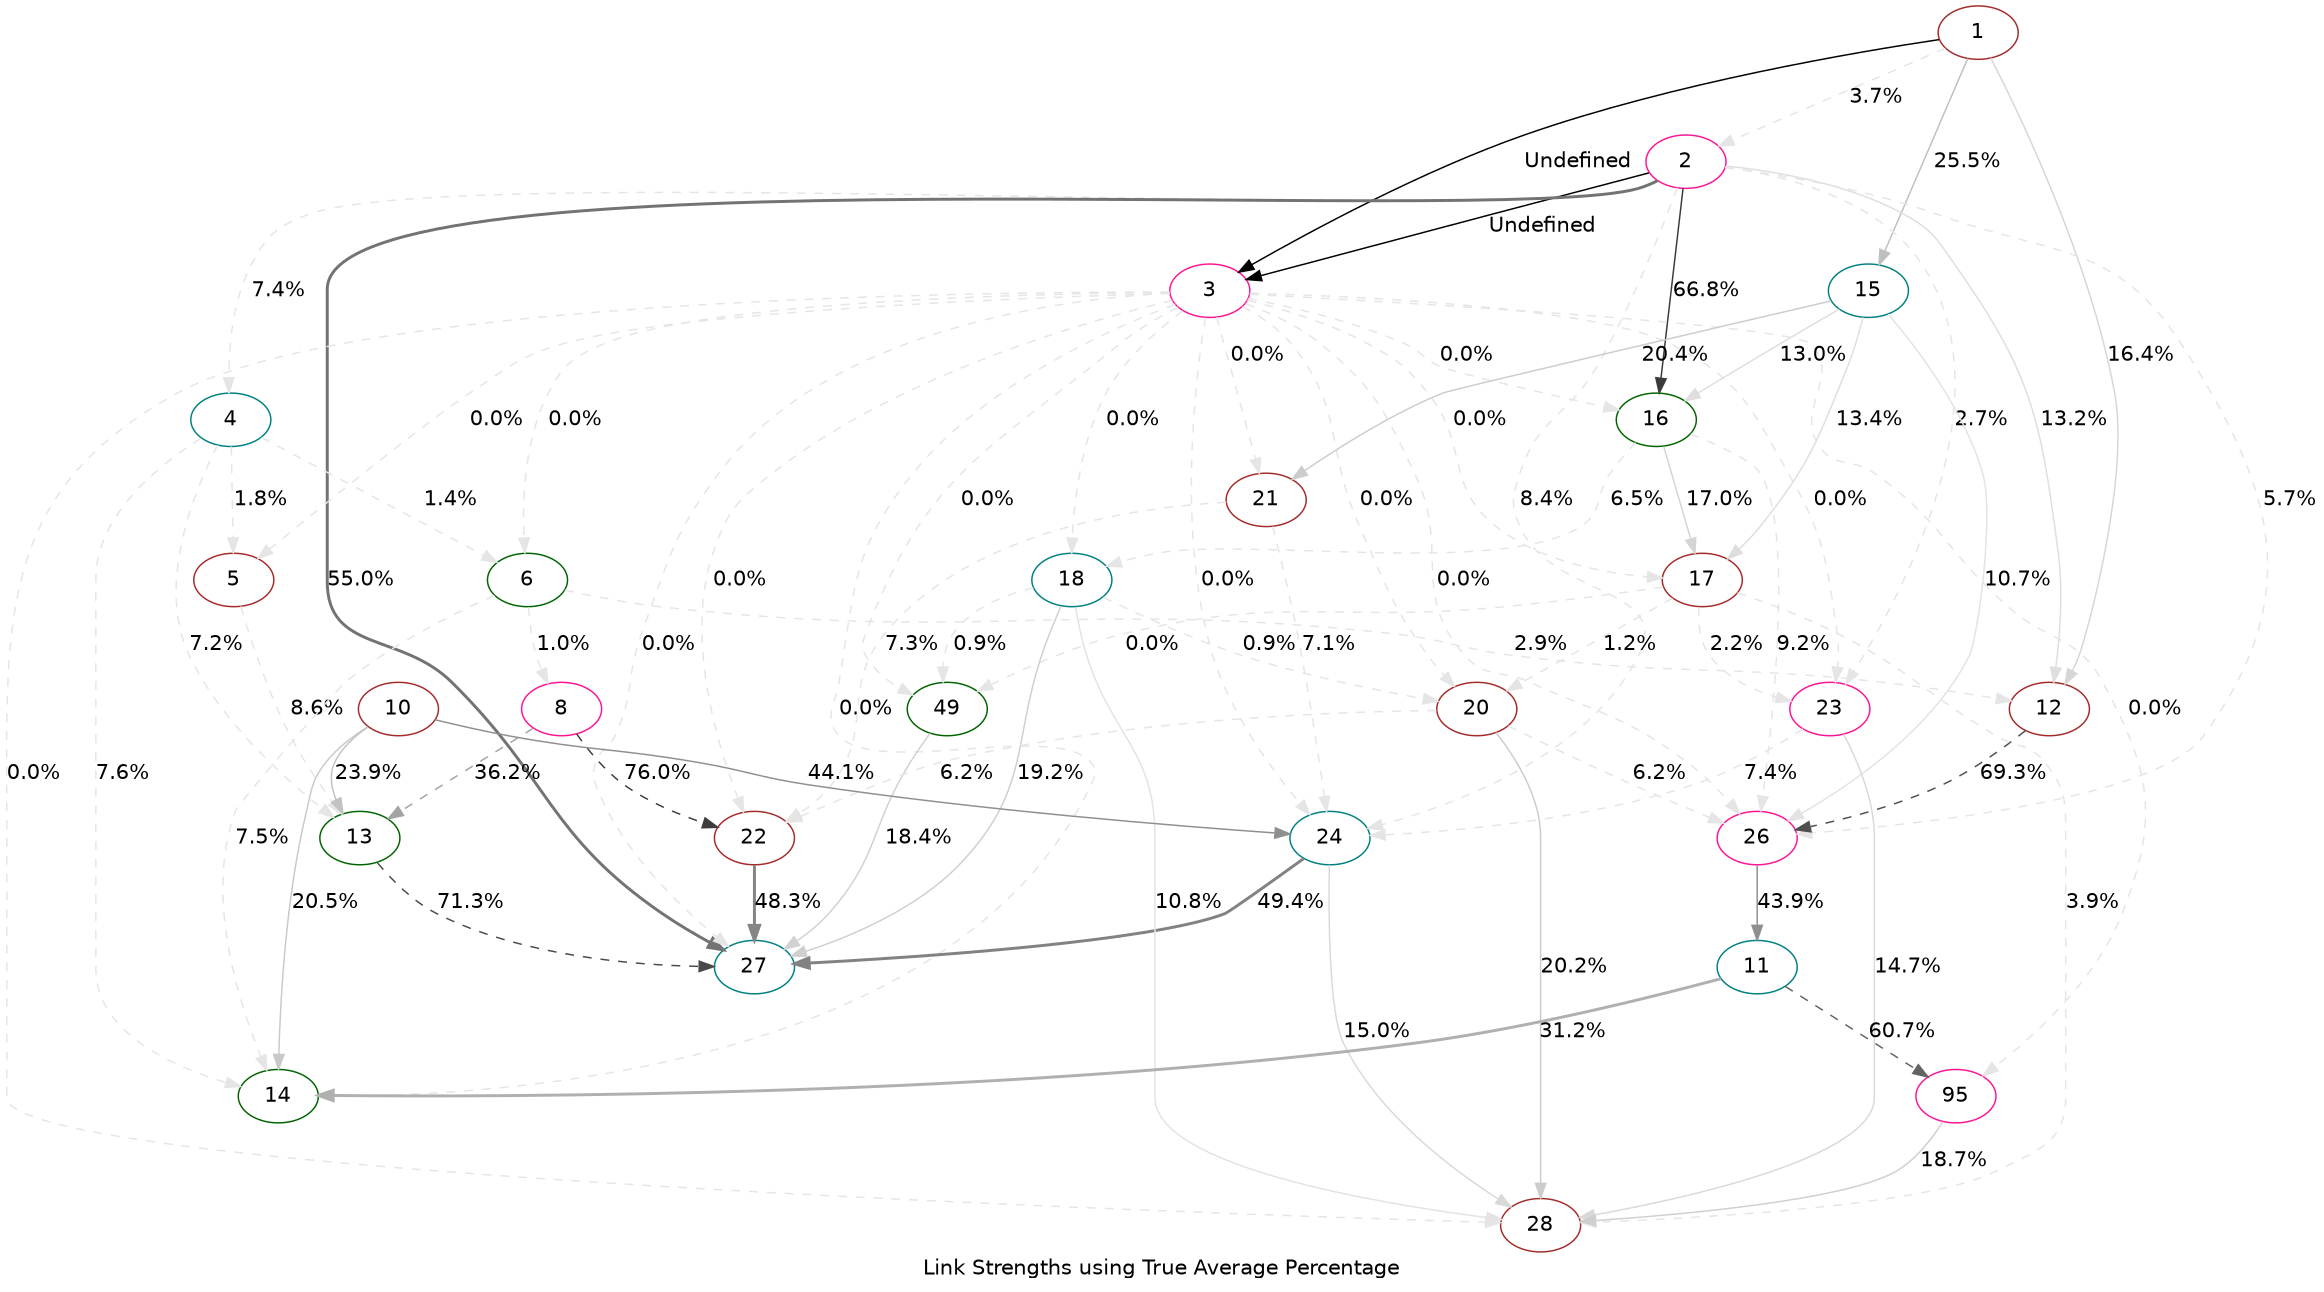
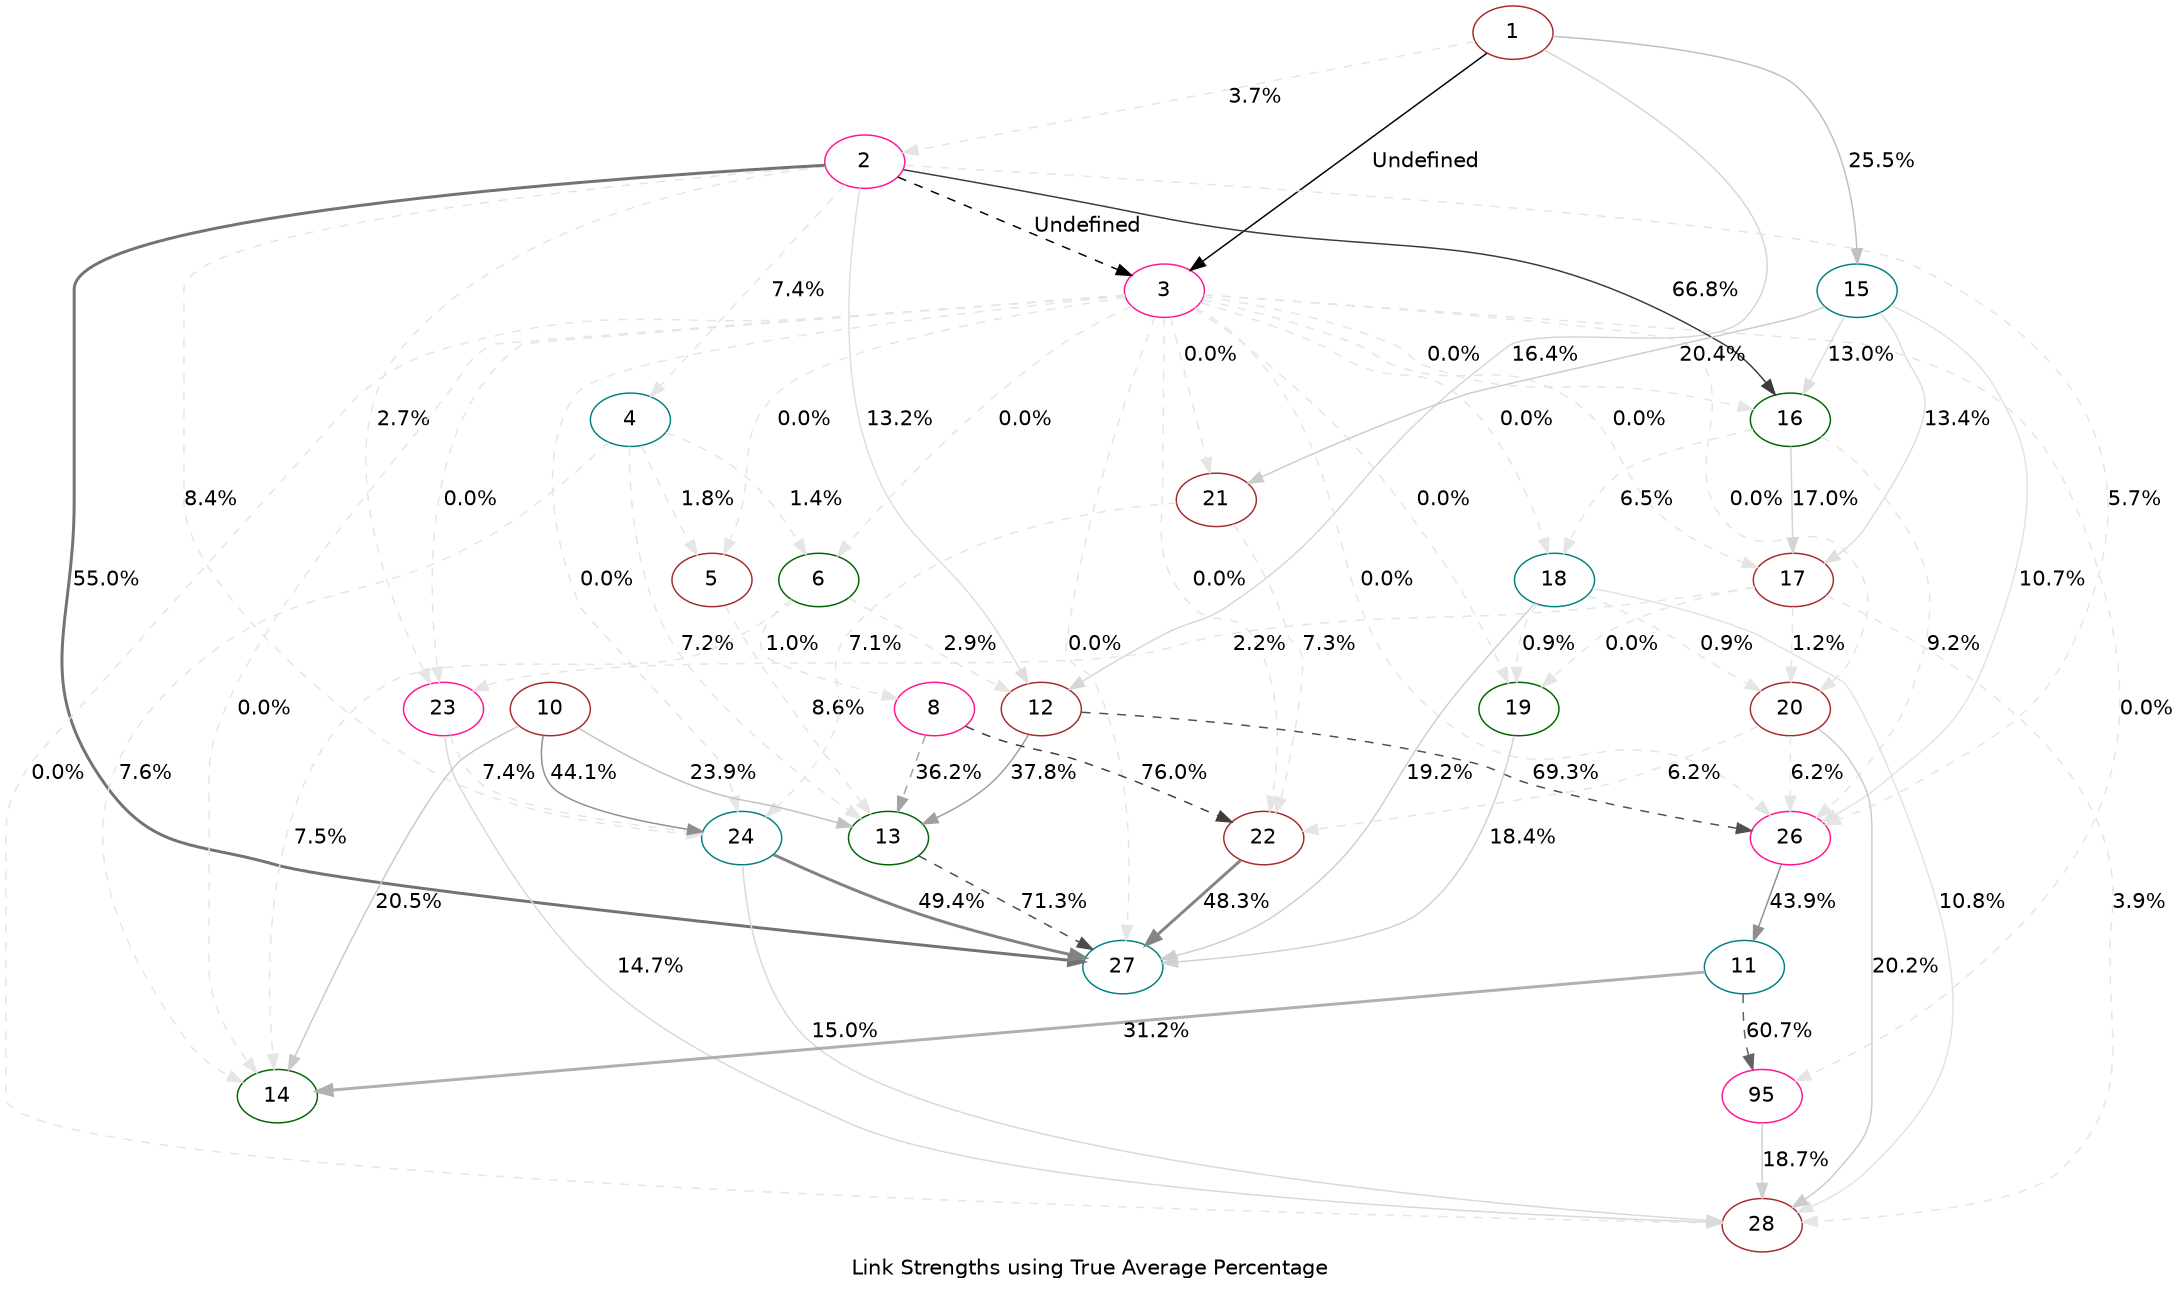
edge "2" -> "3": style solid -> dashed
node "49": label "49" -> "19"
edge "12" -> "13": added, label "37.8%"
